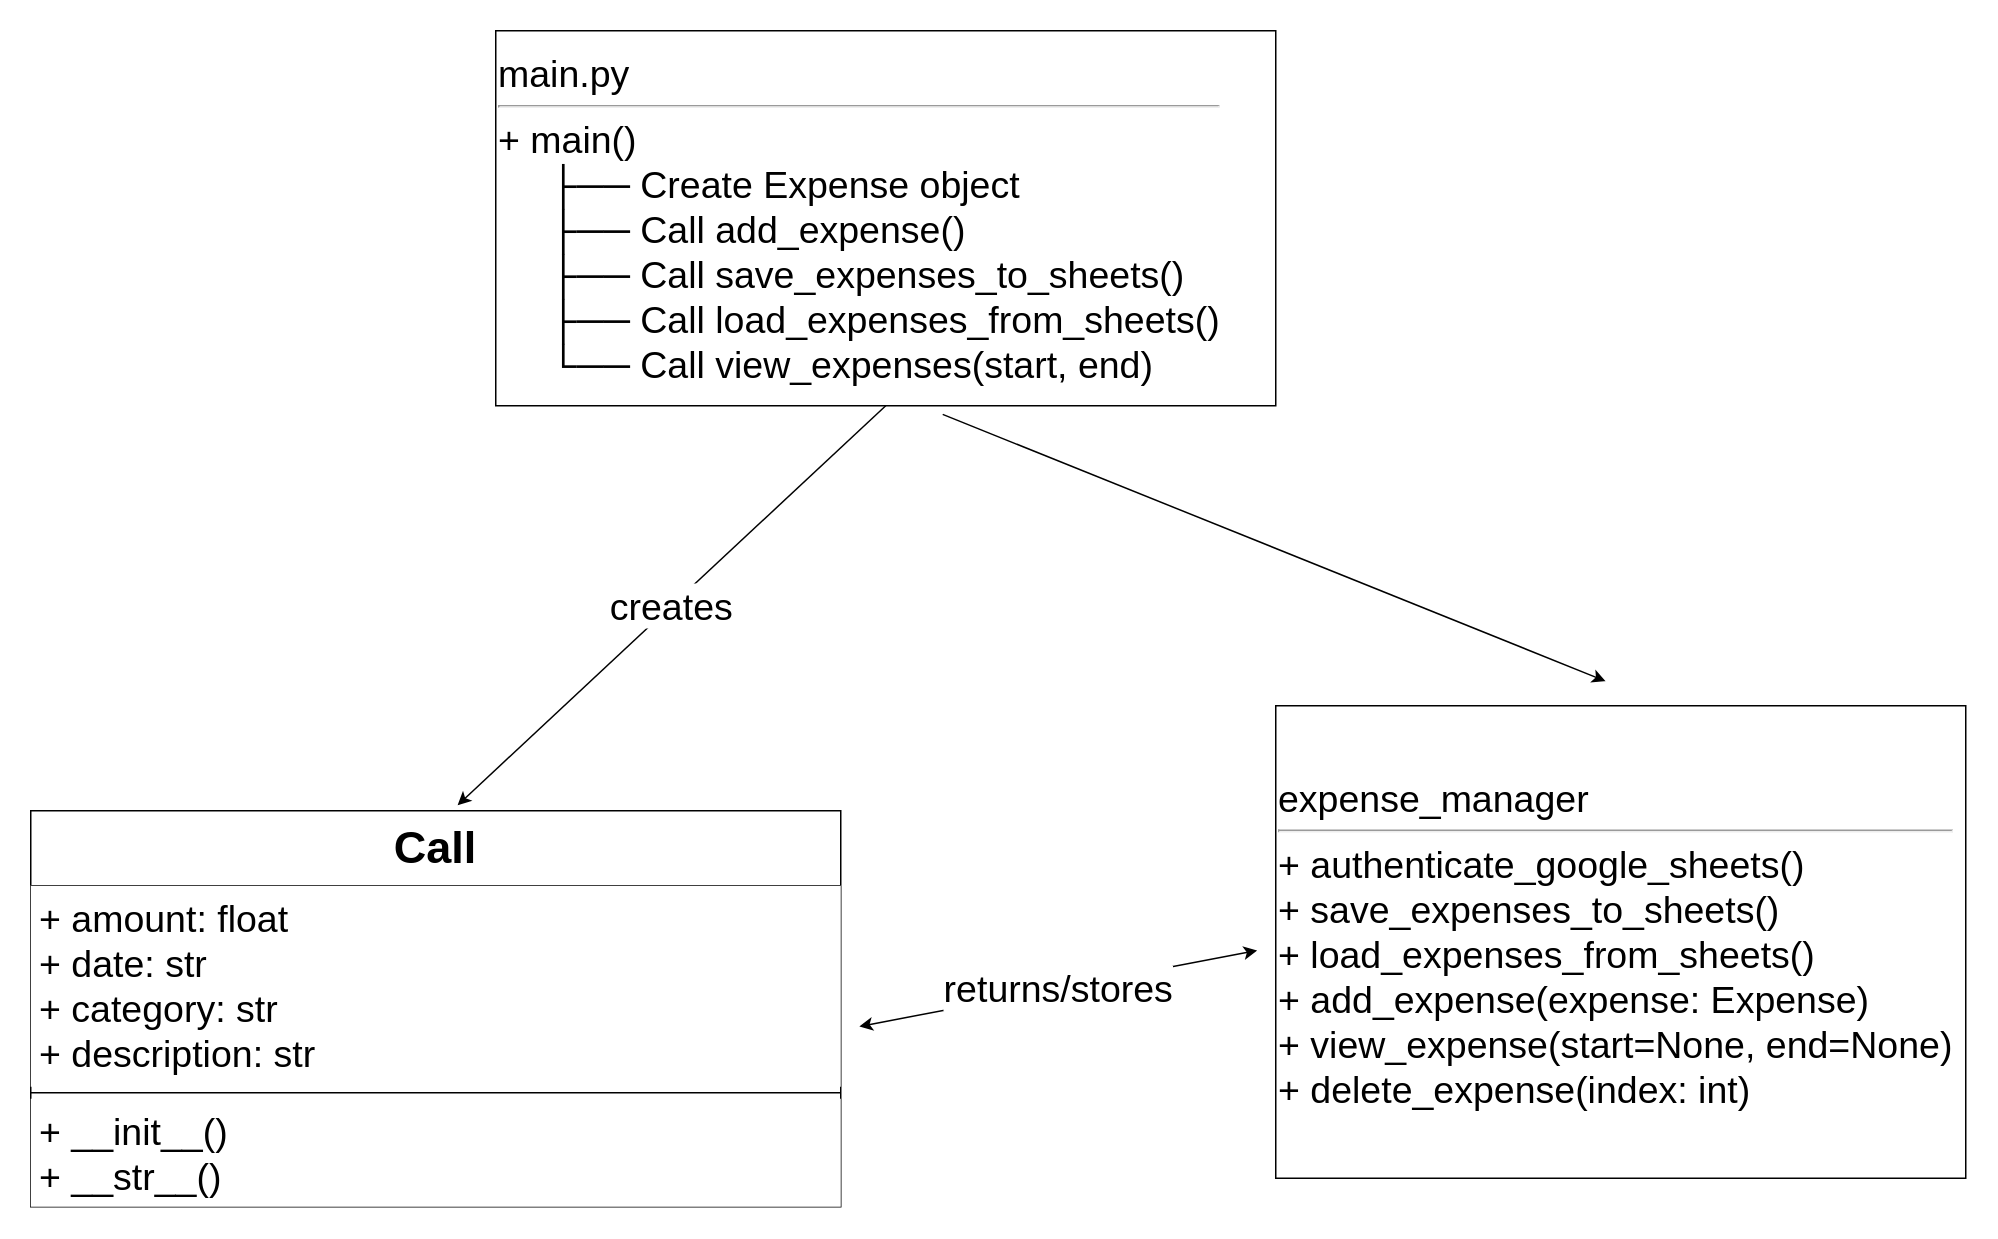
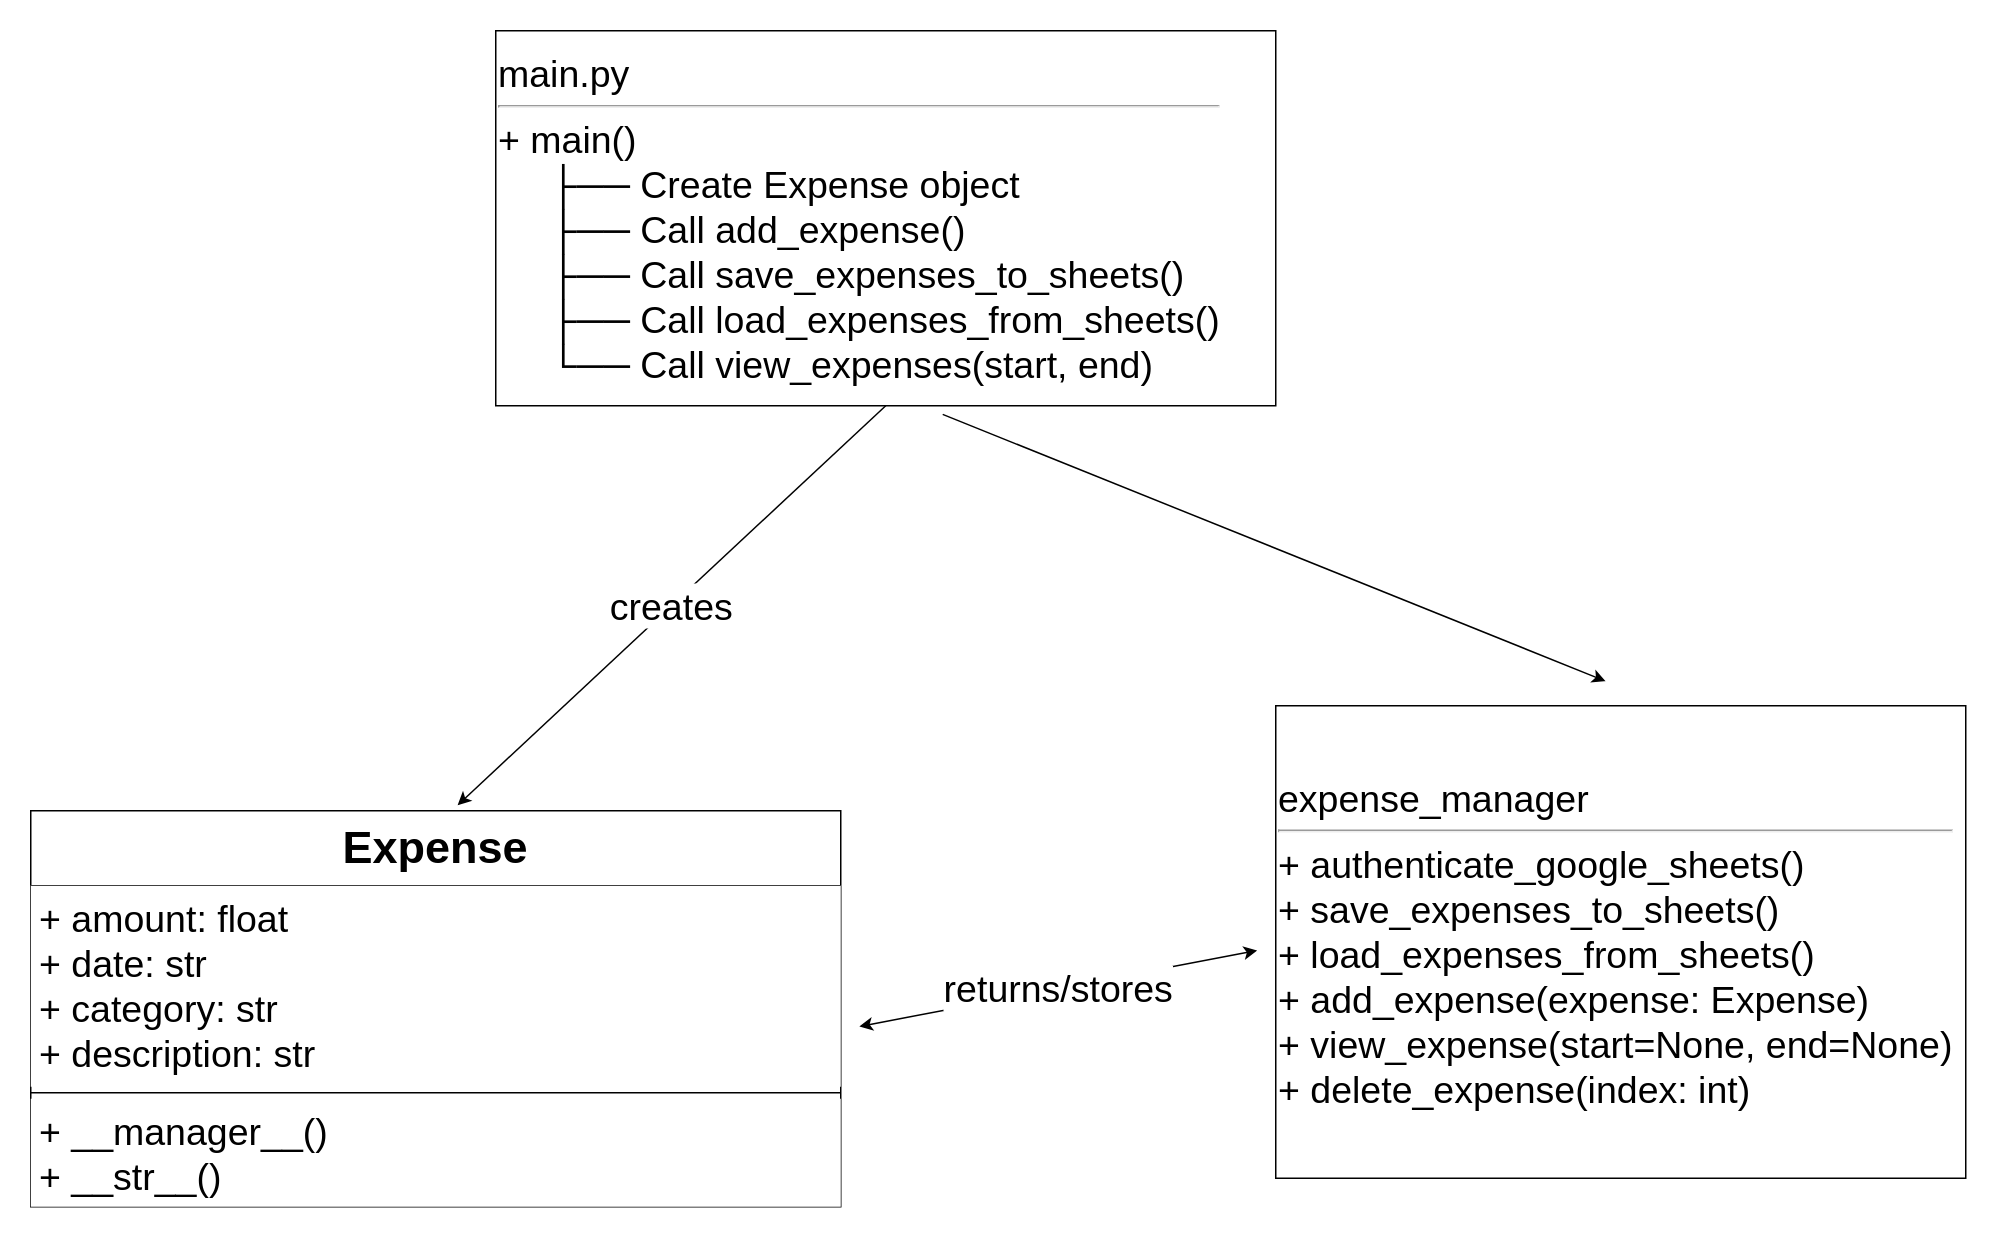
node "Call": label "Call" -> "Expense"
node "+ __init__() + __str__()": label "+ __init__() + __str__()" -> "+ __manager__() + __str__()"
